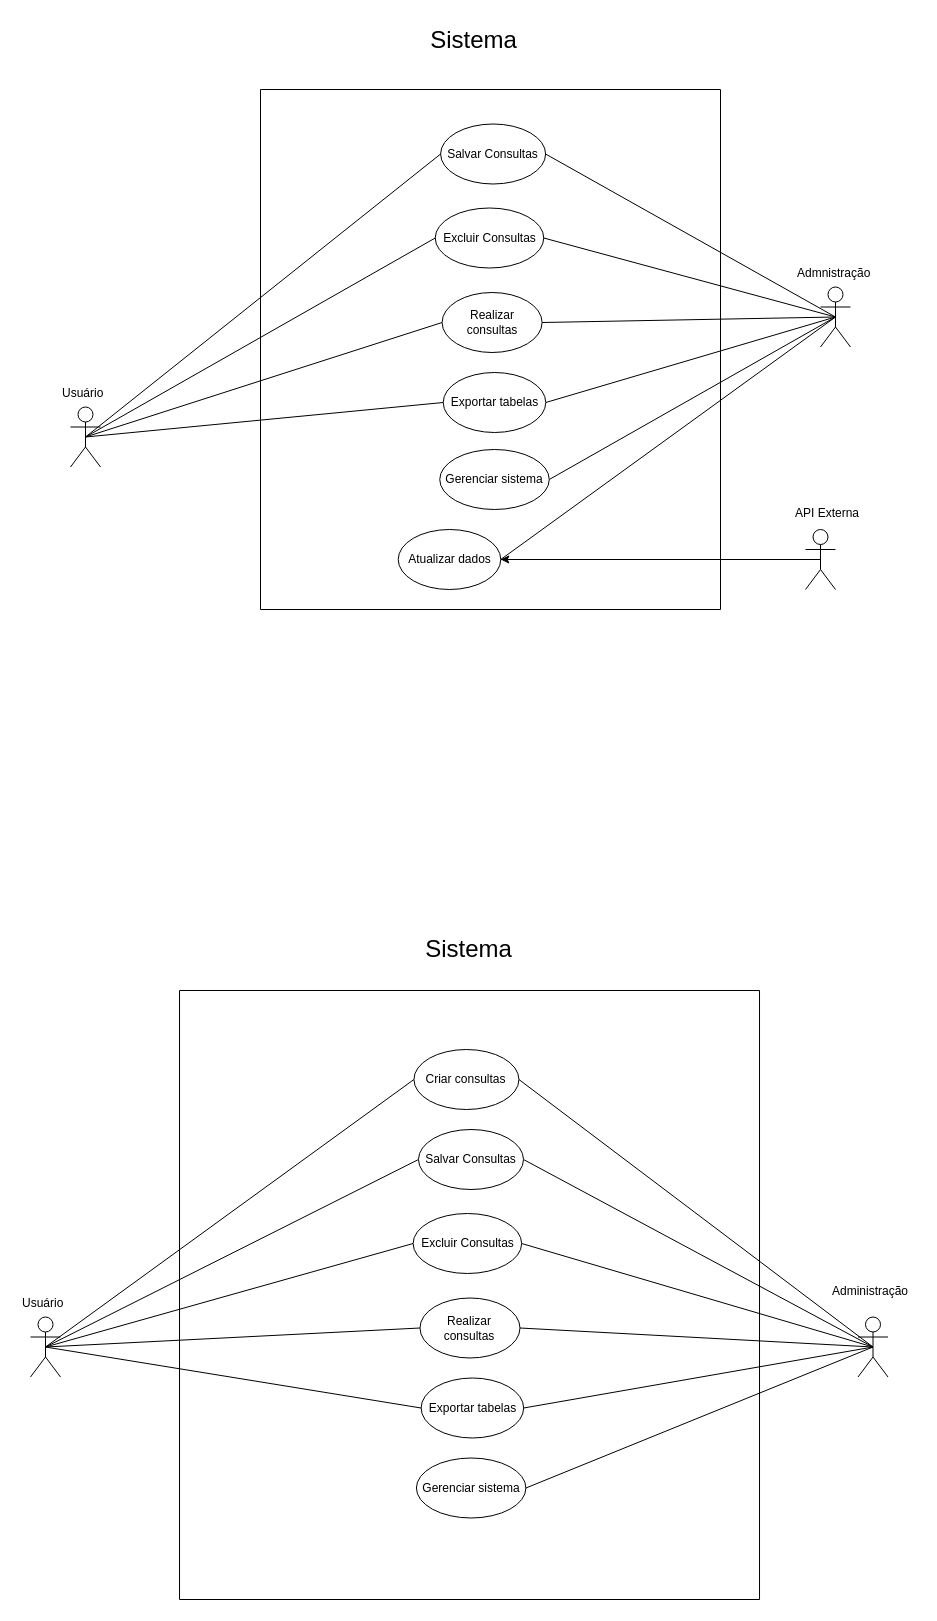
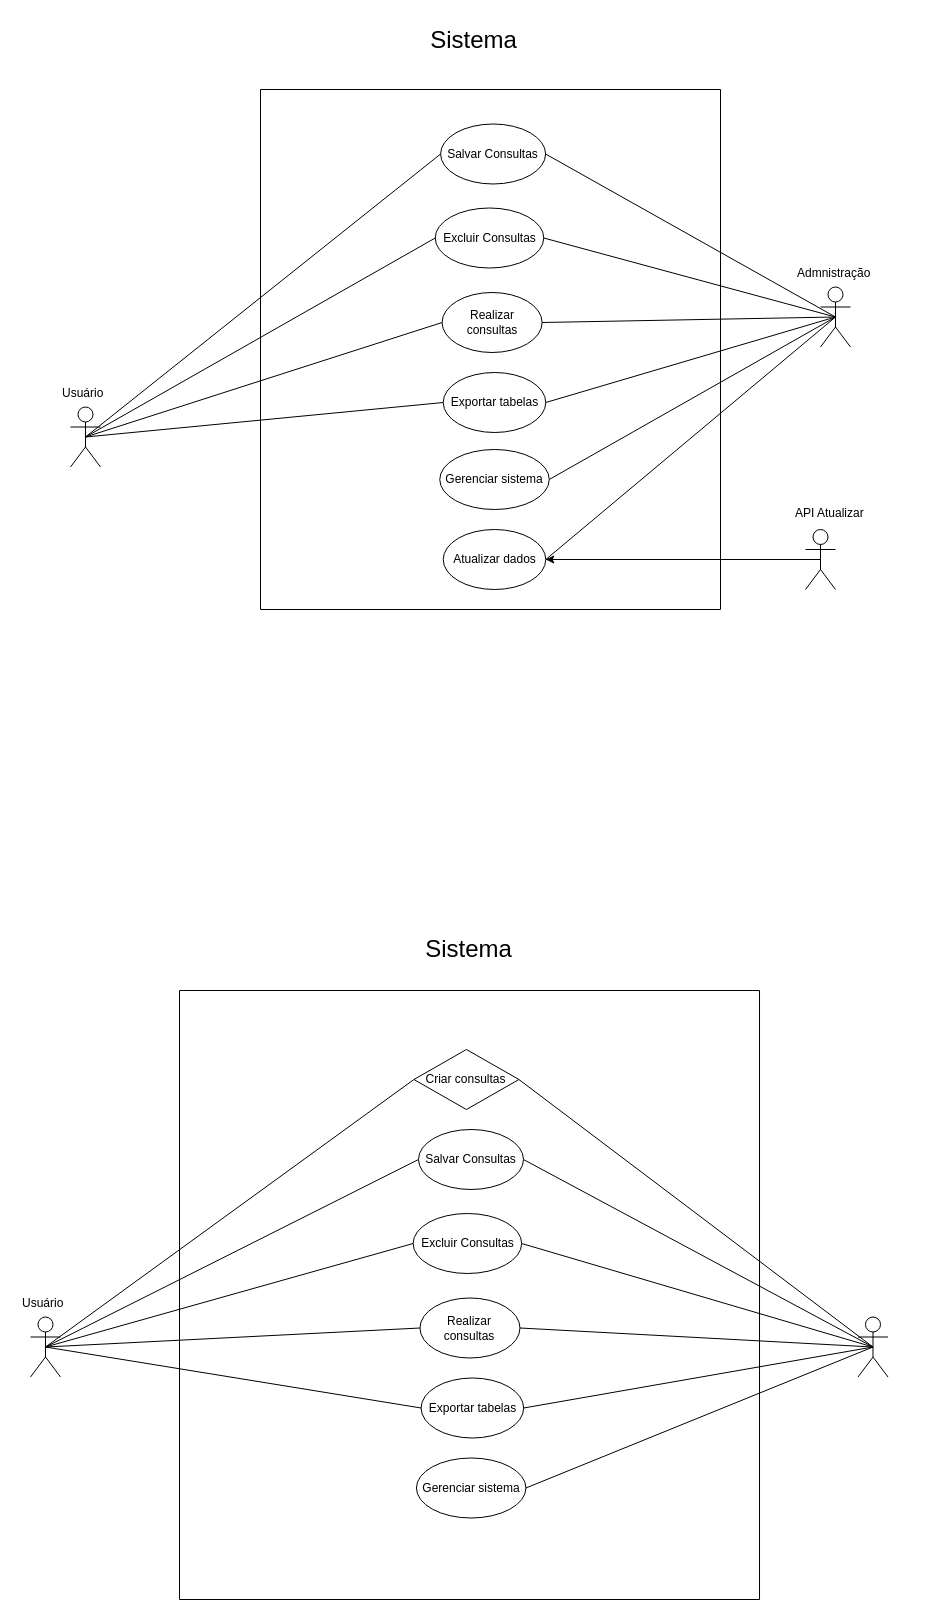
node "API Externa": label "API Externa" -> "API Atualizar"
node "Atualizar dados": moved (450, 560) -> (495, 560)
node "Criar consultas": shape ellipse -> diamond
node "Administração": removed
